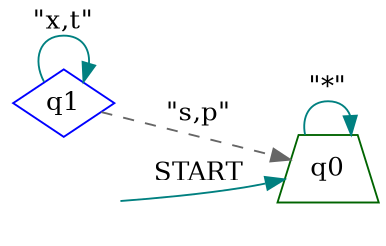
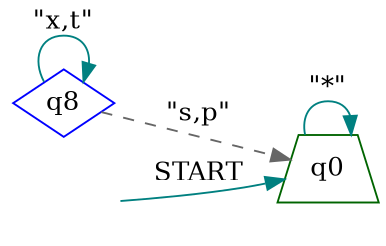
node "q1": label "q1" -> "q8"
